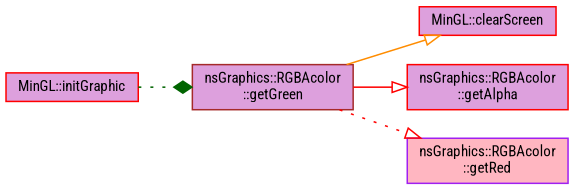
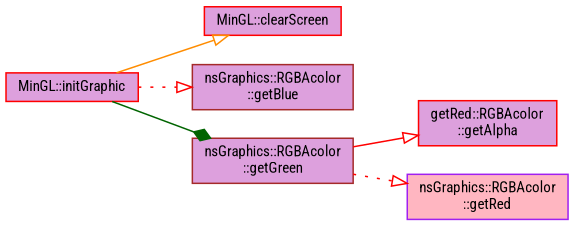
edge "nsGraphics::RGBAcolor ::getGreen" -> "MinGL::clearScreen": now "MinGL::initGraphic" -> "MinGL::clearScreen"
edge "MinGL::initGraphic" -> "nsGraphics::RGBAcolor ::getGreen": style dotted -> solid
node "nsGraphics::RGBAcolor ::getBlue": added
node "nsGraphics::RGBAcolor ::getAlpha": label "nsGraphics::RGBAcolor ::getAlpha" -> "getRed::RGBAcolor ::getAlpha"
